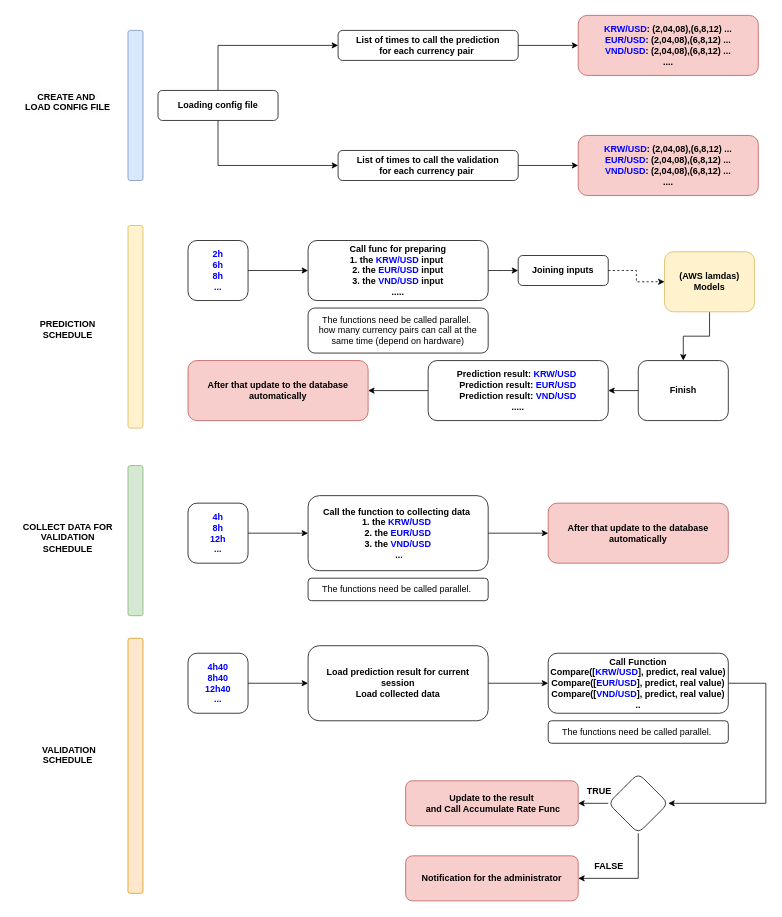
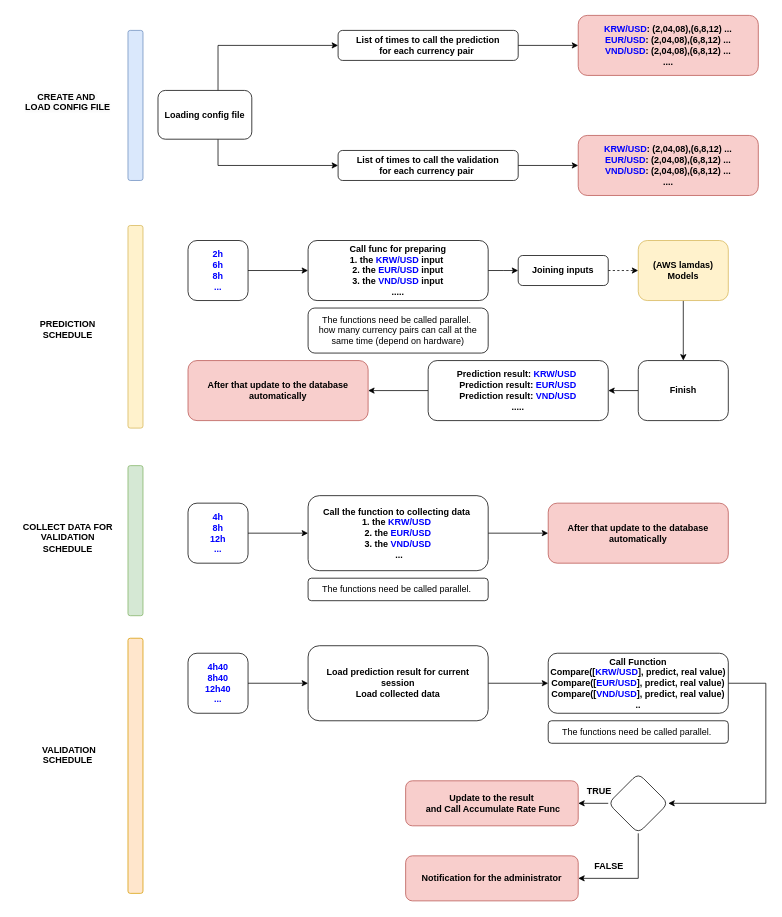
node "Loading config file": size 120x30 -> 94x49
node "(AWS lamdas) Models": moved (709, 282) -> (683, 270)
